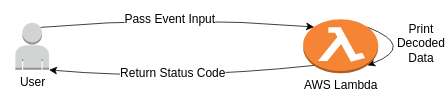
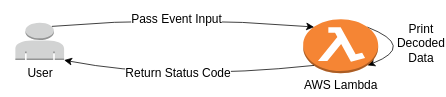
node "User": size 34x47 -> 49x38
